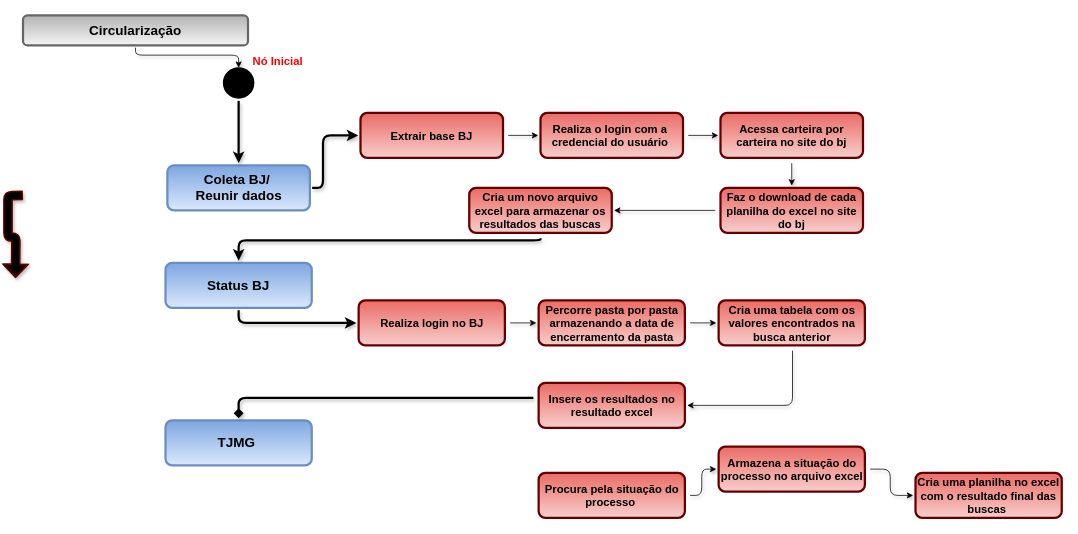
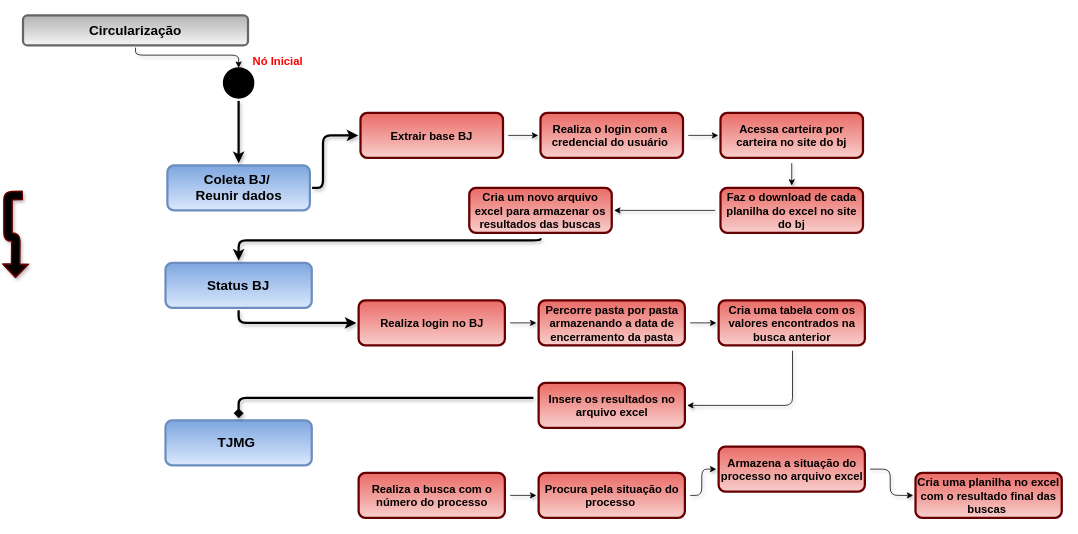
node "Insere os resultados no resultado excel": label "Insere os resultados no resultado excel" -> "Insere os resultados no arquivo excel"
node "Realiza a busca com o número do processo": added
edge "Realiza a busca com o número do processo" -> "Procura pela situação do processo": added
